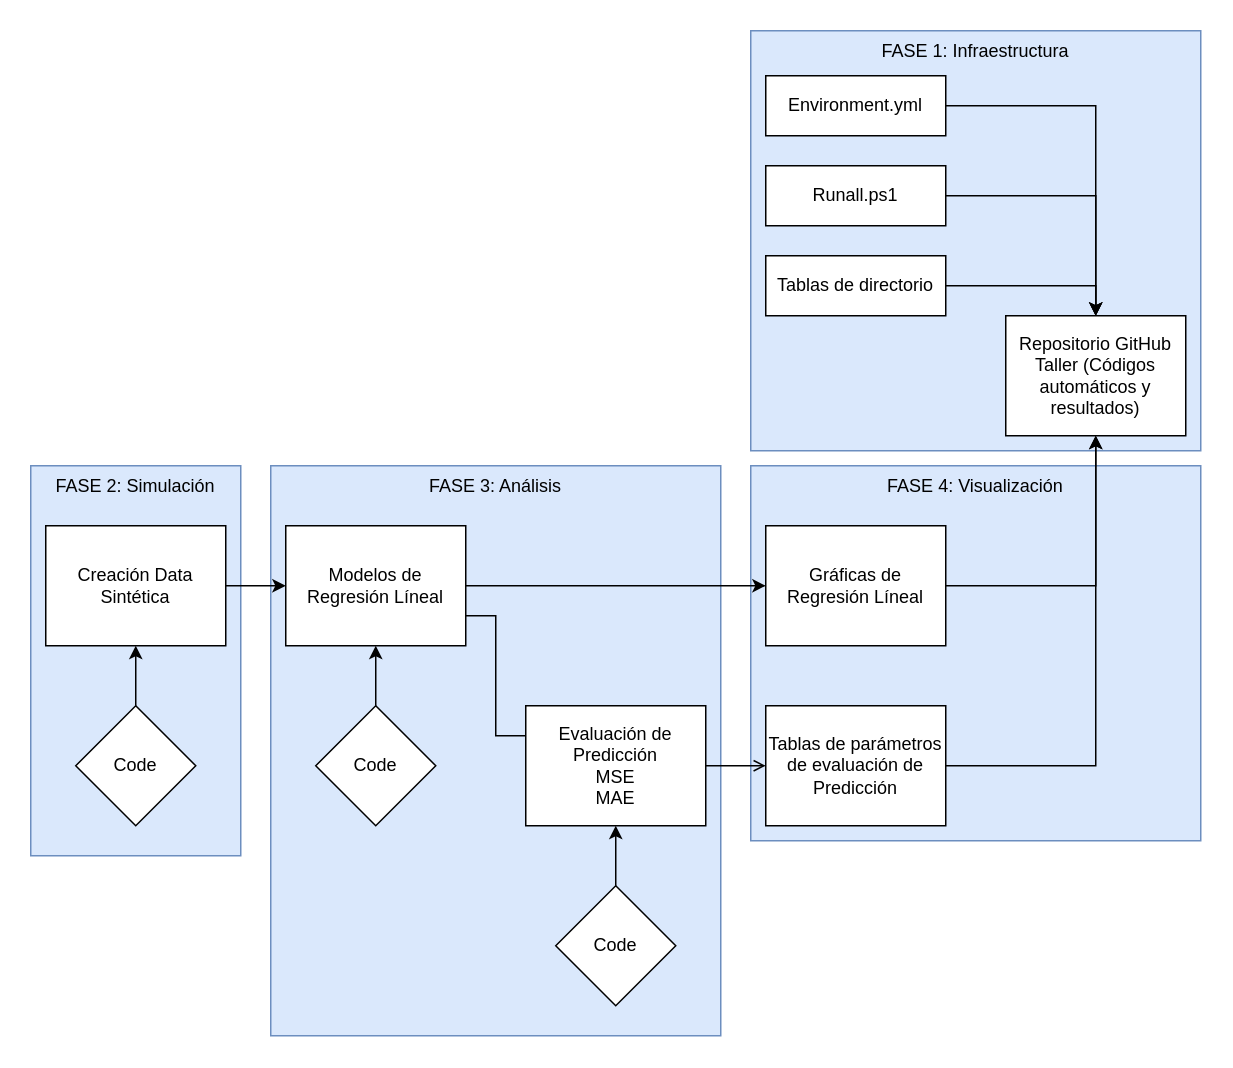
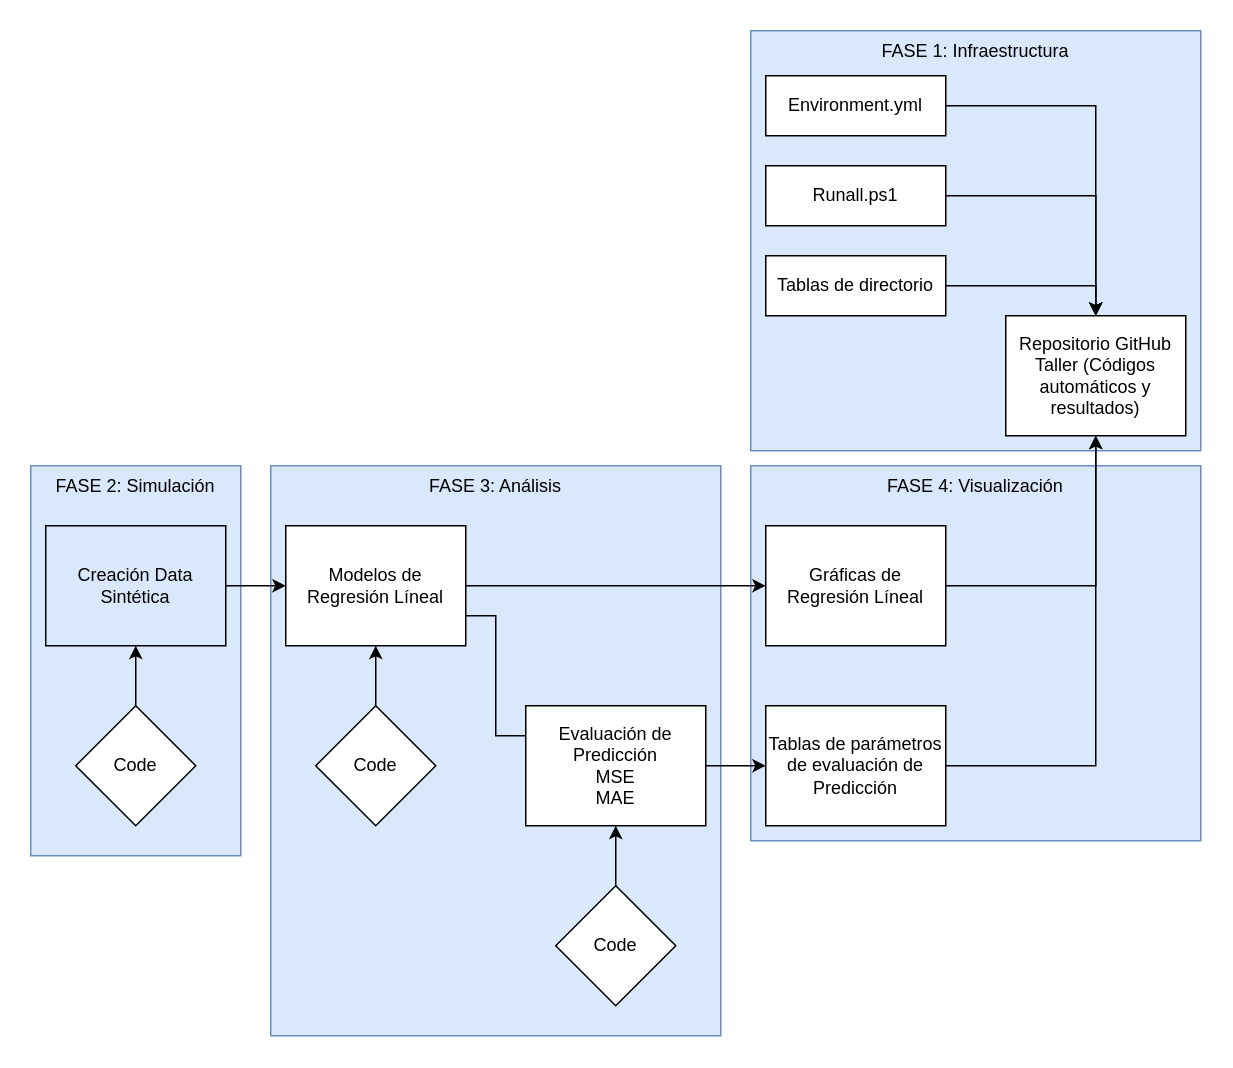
node "Creación Data Sintética": fillcolor #ffffff -> #dae8fc
edge "Evaluación de Predicción MSE MAE" -> "Tablas de parámetros de evaluación de Predicción": arrowhead open -> classic
